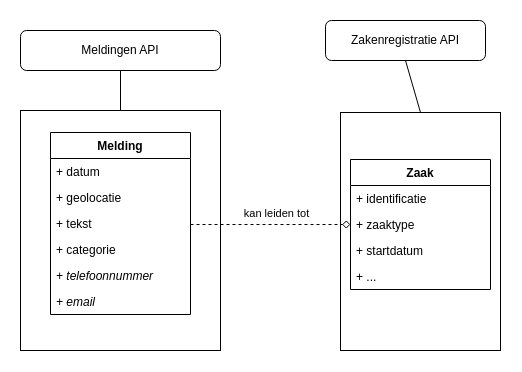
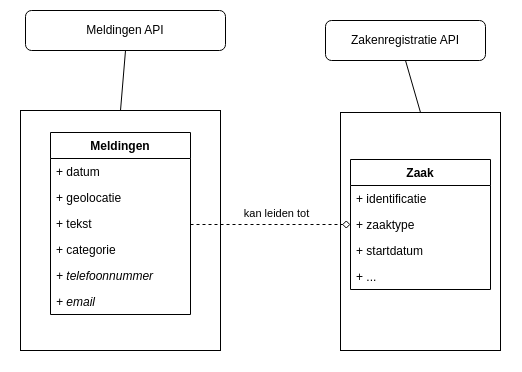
node "Meldingen API": moved (121, 51) -> (126, 31)
node "Melding": label "Melding" -> "Meldingen"
